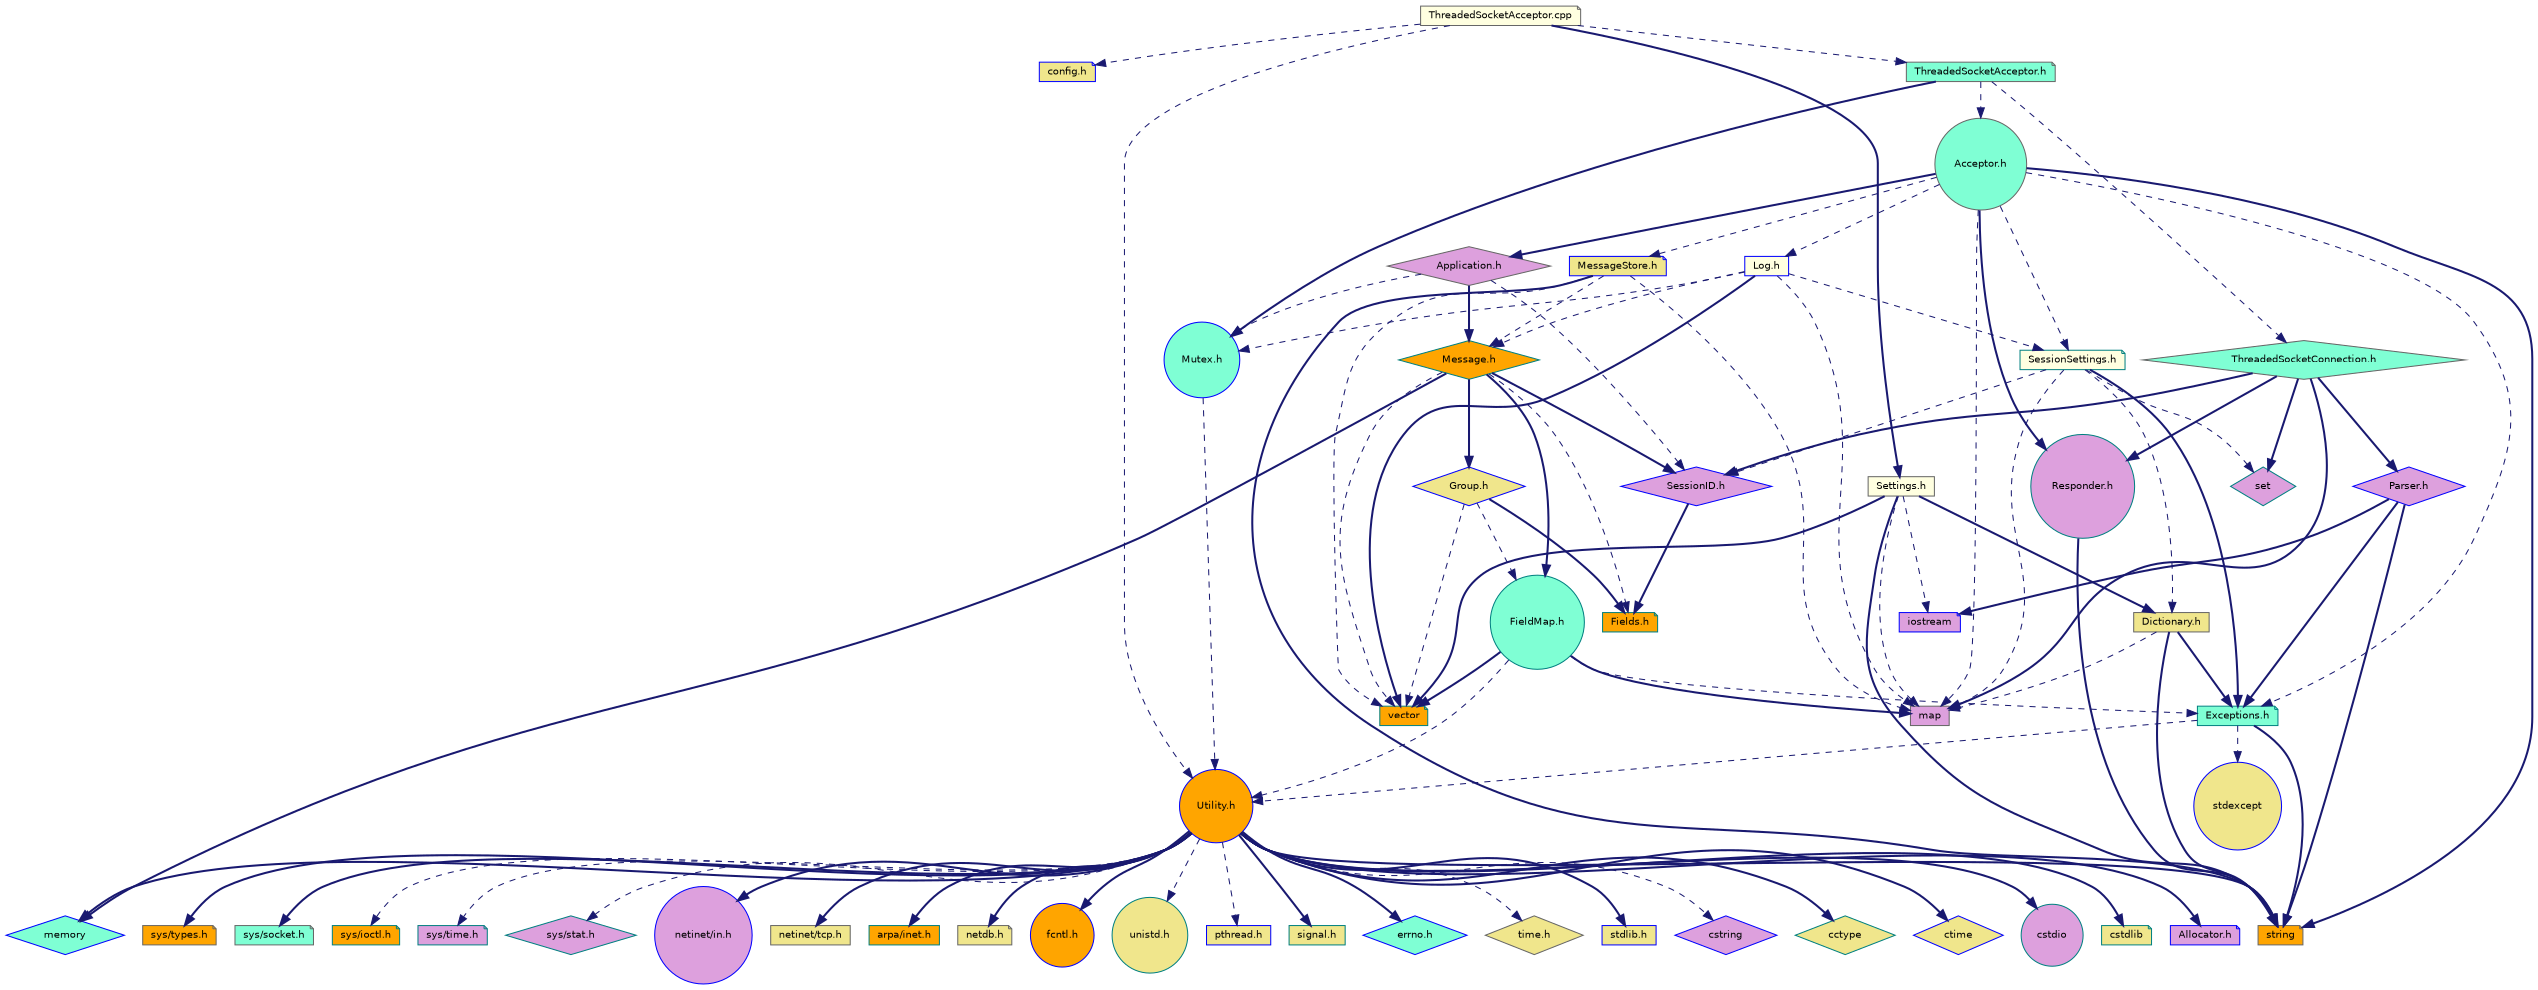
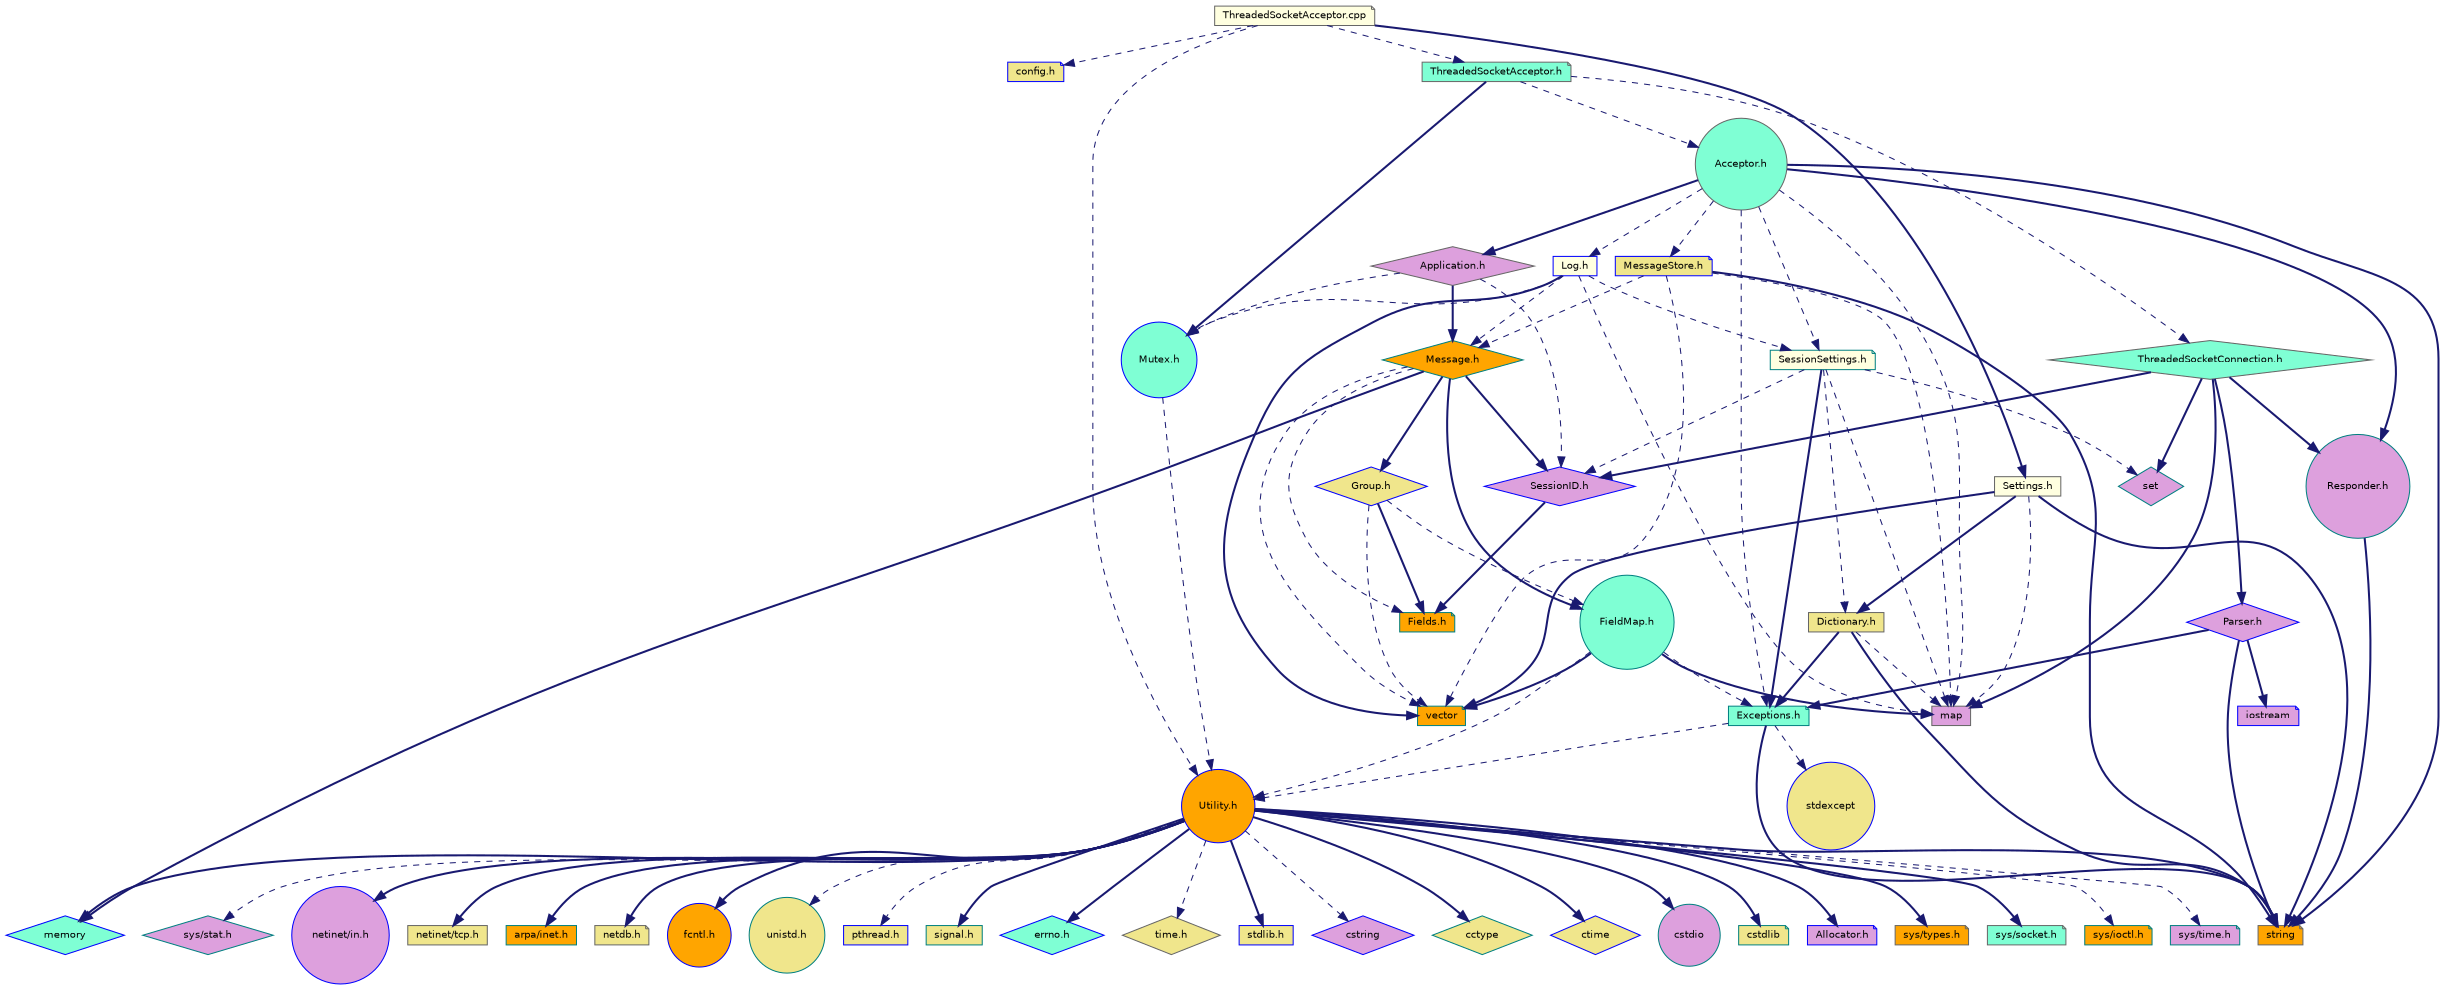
edge "Settings.h" -> "iostream": removed
